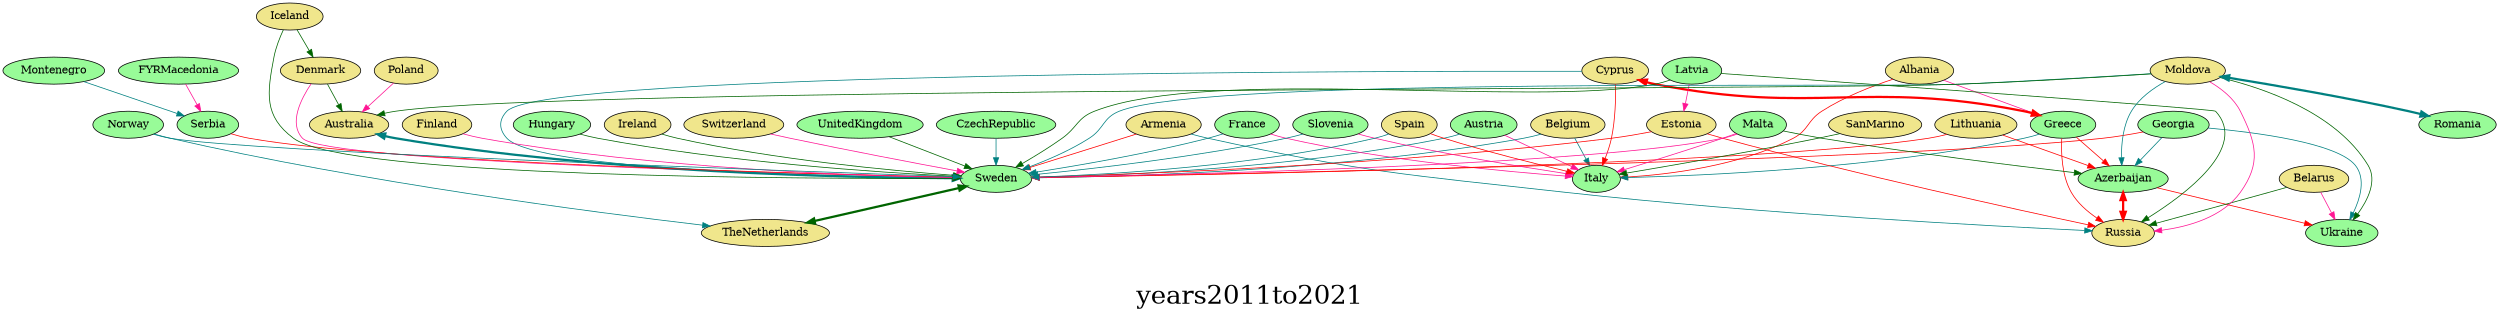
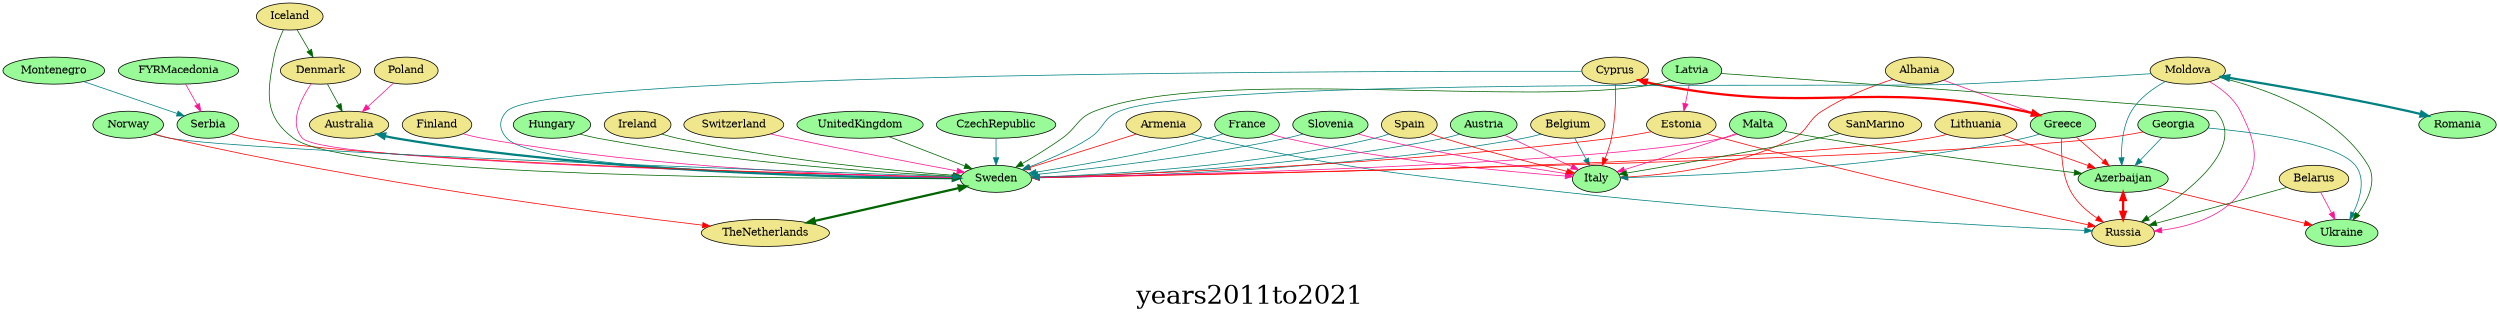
edge "Moldova" -> "Australia": removed
edge "Norway" -> "TheNetherlands": color teal -> red
